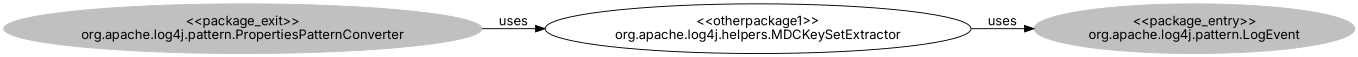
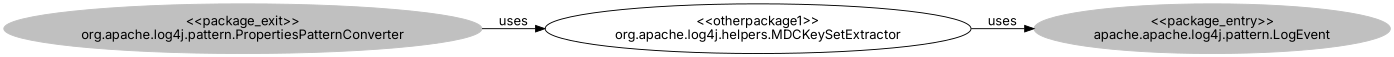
node "<<package_entry>> org.apache.log4j.pattern.LogEvent": label "<<package_entry>> org.apache.log4j.pattern.LogEvent" -> "<<package_entry>> apache.apache.log4j.pattern.LogEvent"
